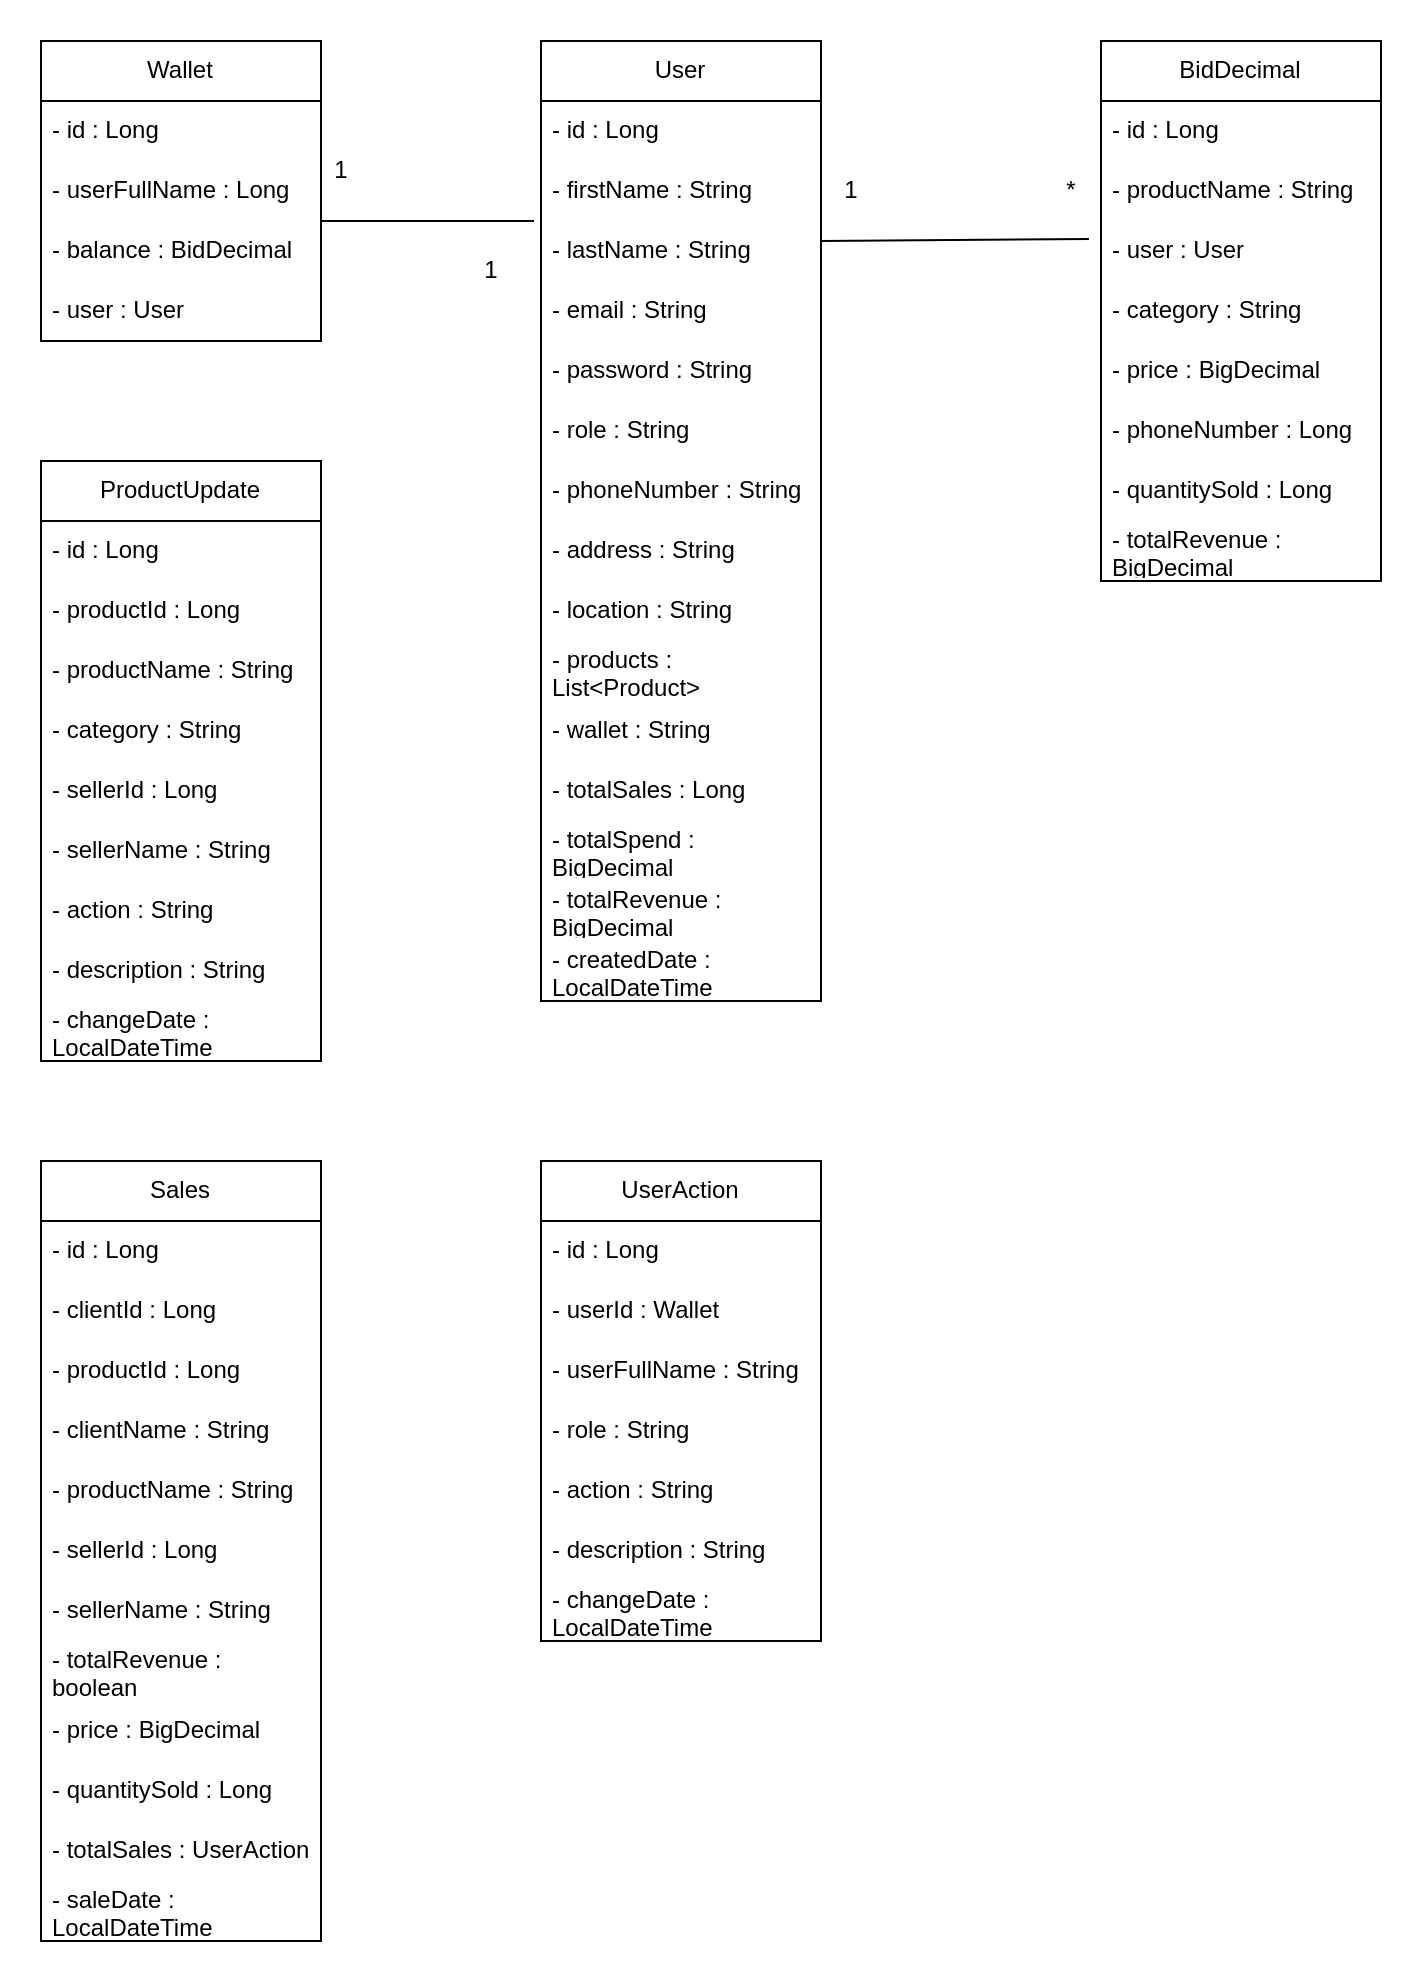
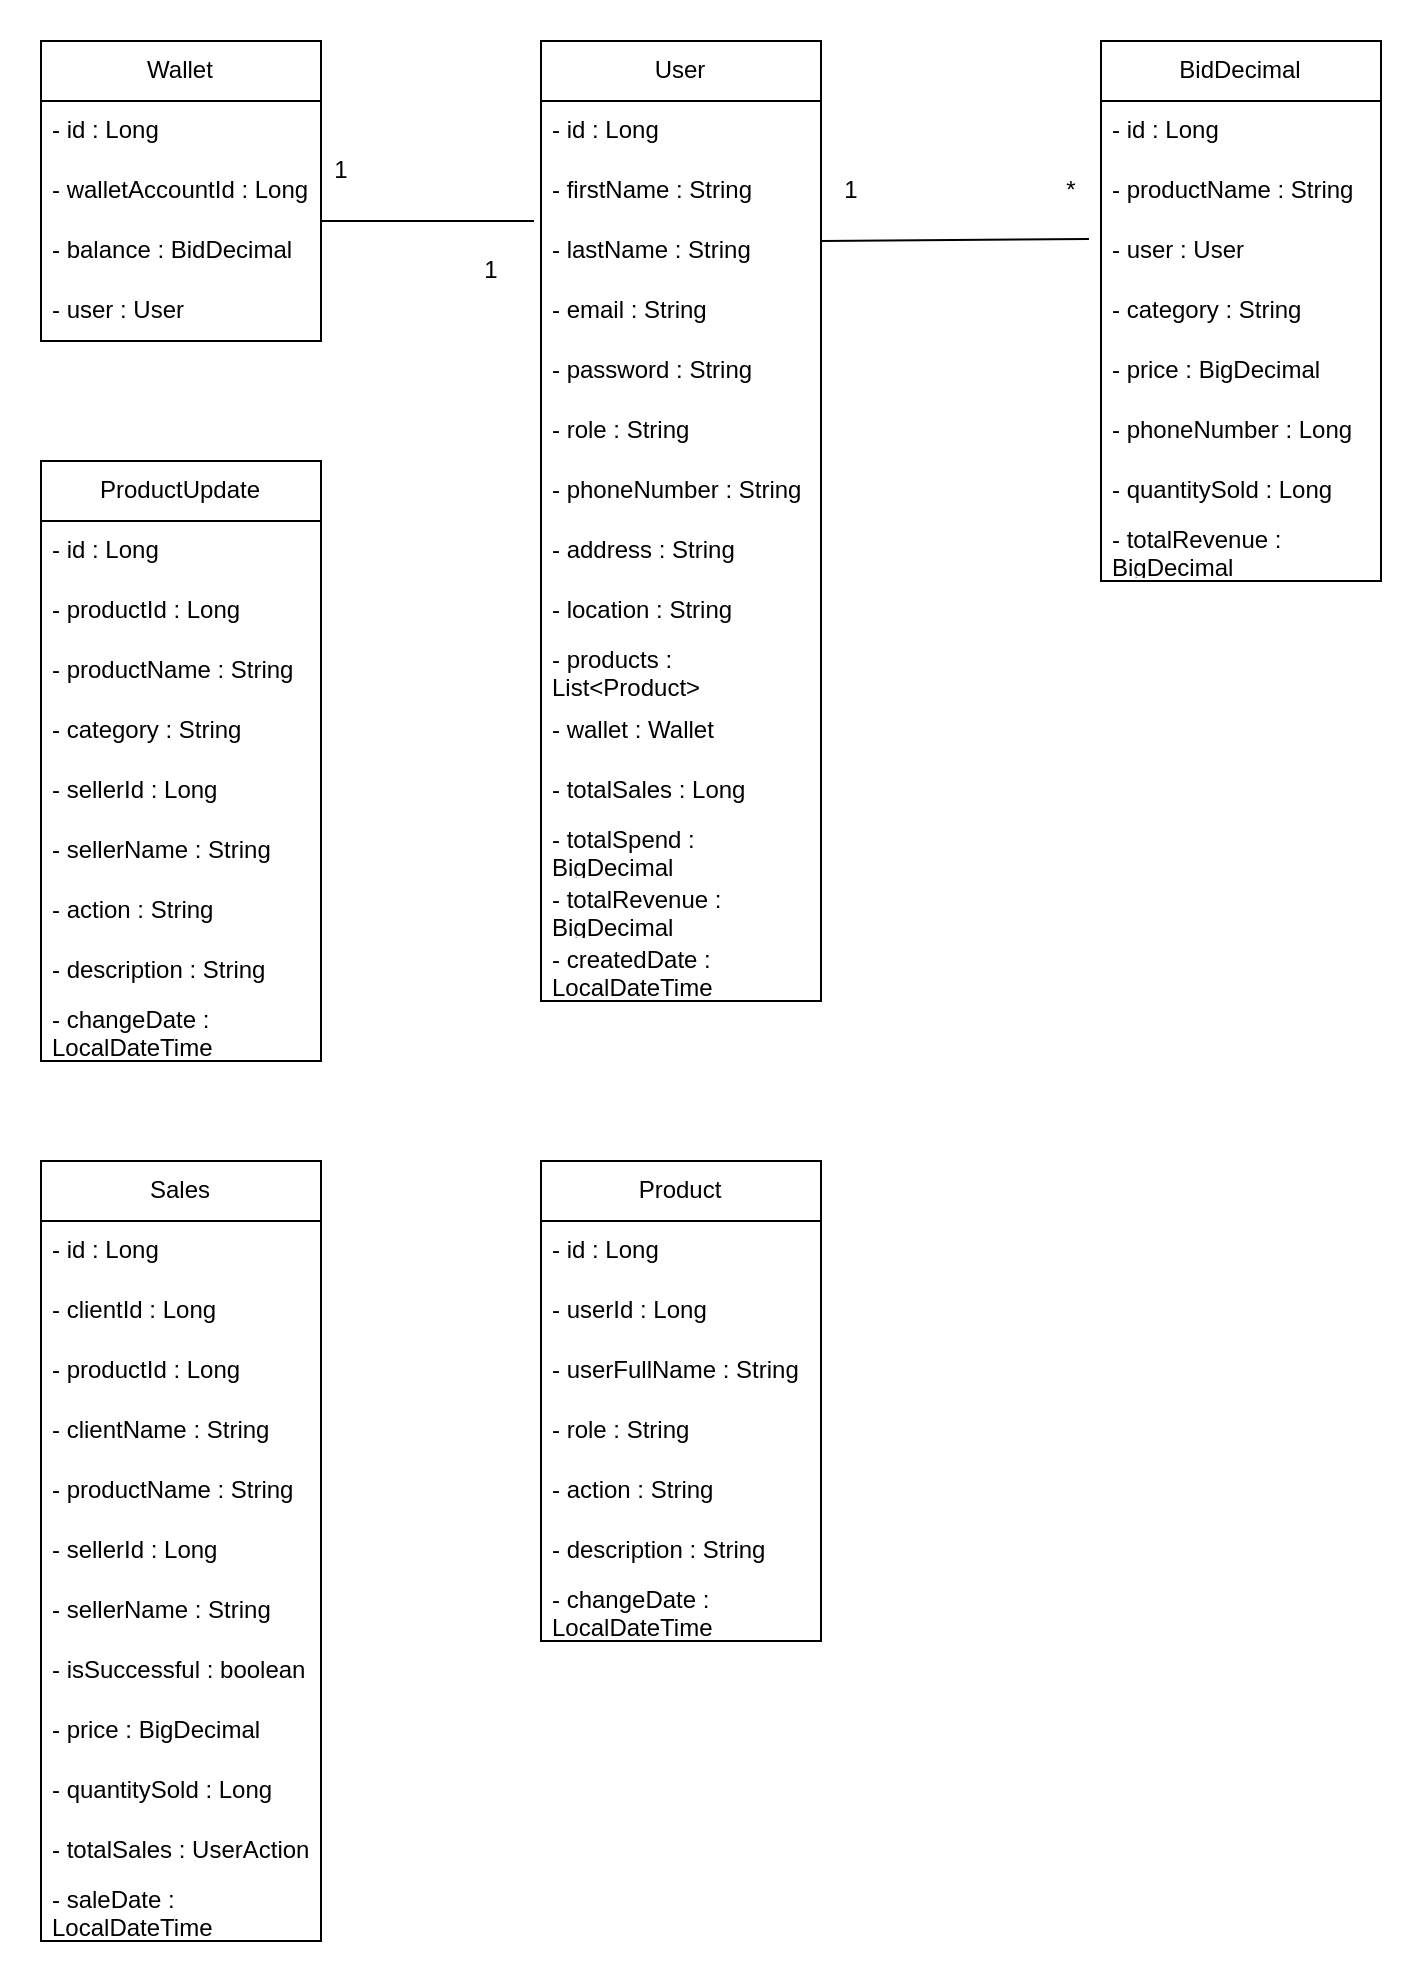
node "- userFullName : Long": label "- userFullName : Long" -> "- walletAccountId : Long"
node "- wallet : String": label "- wallet : String" -> "- wallet : Wallet"
node "UserAction": label "UserAction" -> "Product"
node "- userId : Wallet": label "- userId : Wallet" -> "- userId : Long"
node "- totalRevenue : boolean": label "- totalRevenue : boolean" -> "- isSuccessful : boolean"
